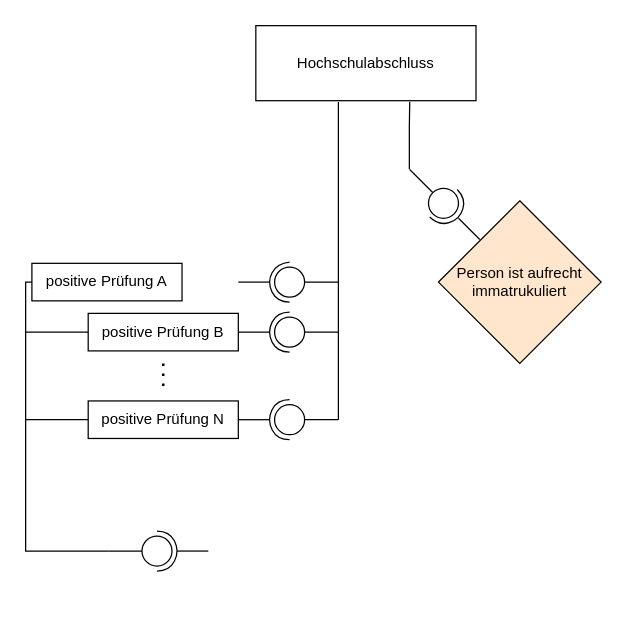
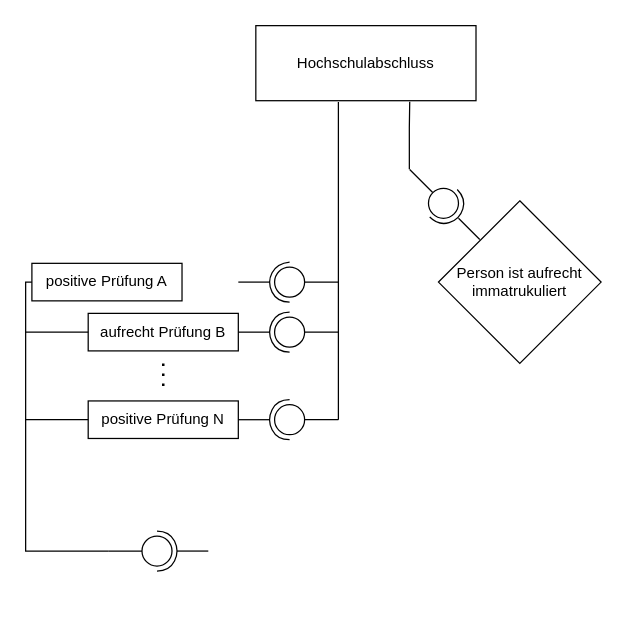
node "Person ist aufrecht immatrukuliert": fillcolor #ffe6cc -> #ffffff
node "positive Prüfung B": label "positive Prüfung B" -> "aufrecht Prüfung B"
